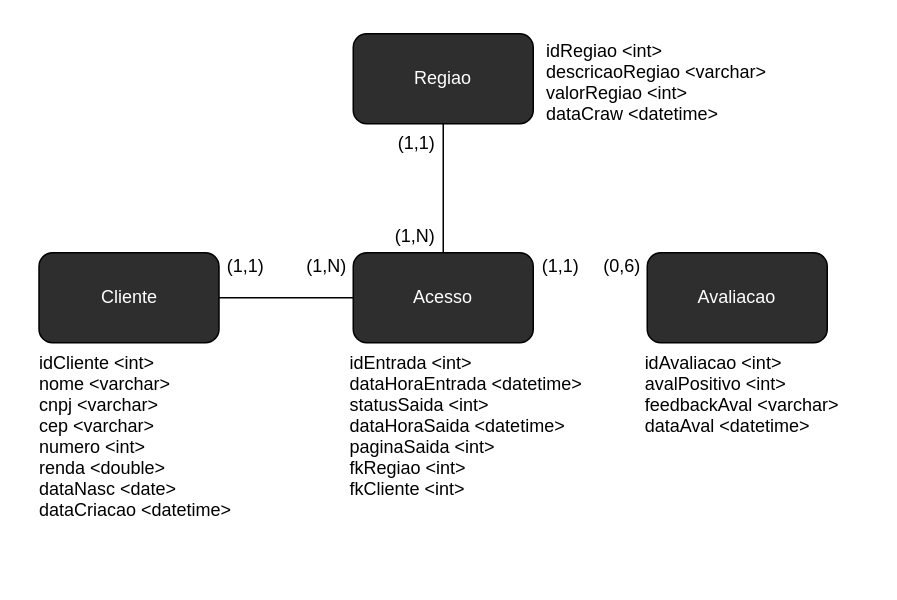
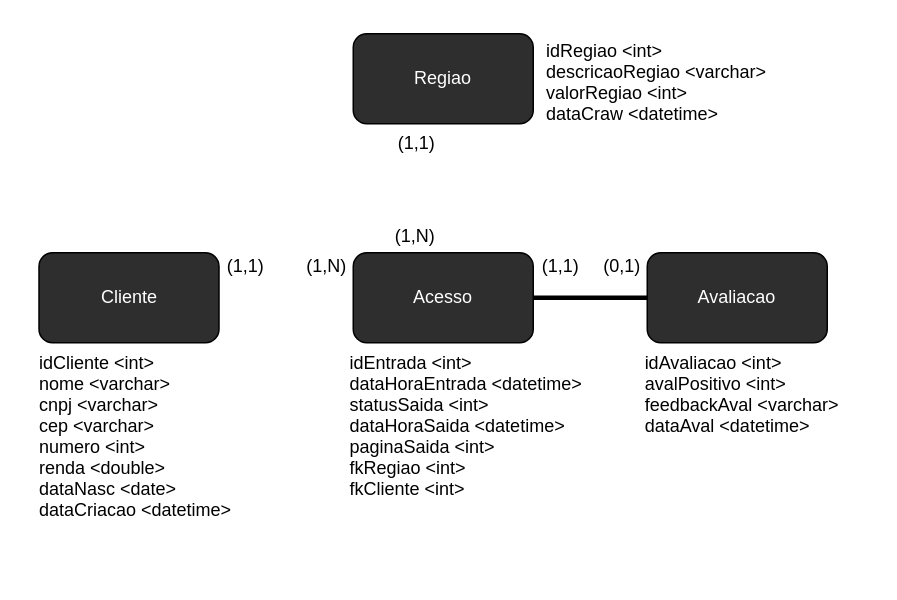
edge "Regiao" -- "Acesso": removed
node "(0,6)": label "(0,6)" -> "(0,1)"
edge "Cliente" -- "Acesso": removed
edge "Acesso" -- "Avaliacao": added
